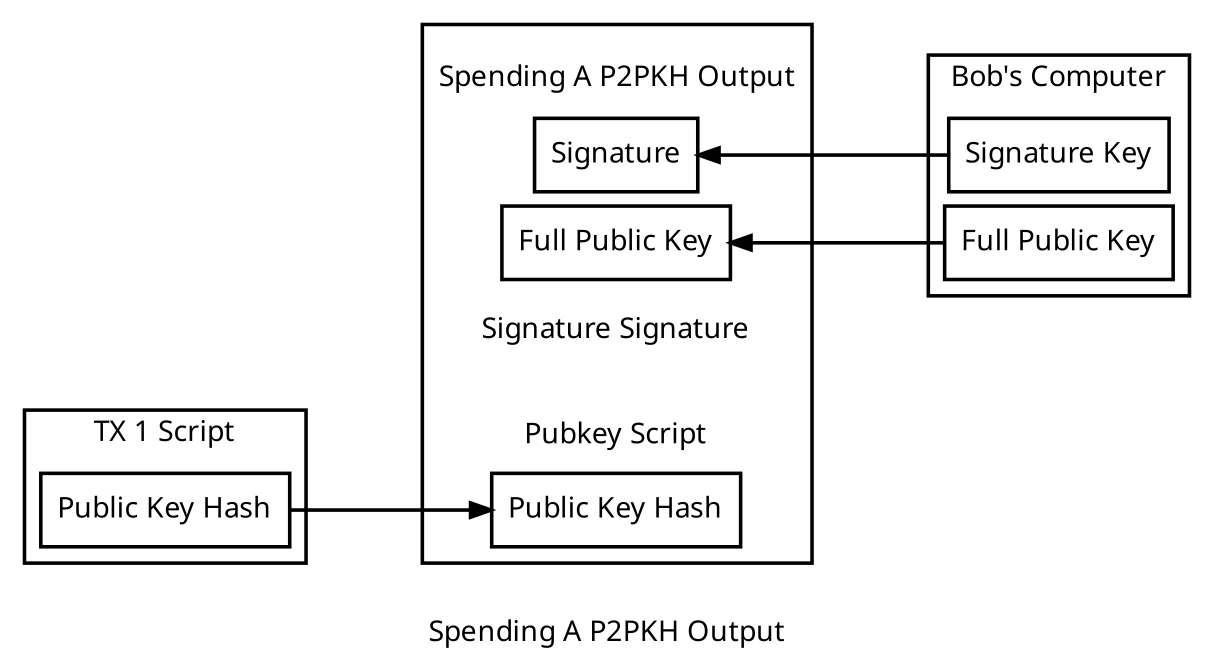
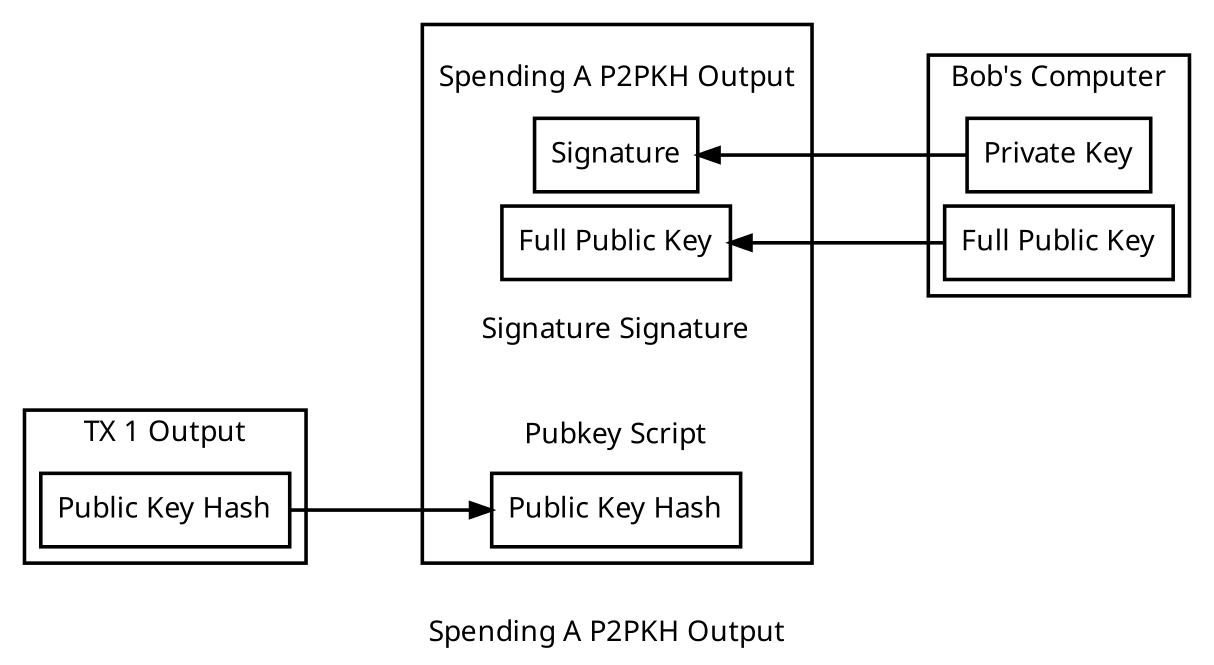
node "Signature Key": label "Signature Key" -> "Private Key"
cluster "TX 1 Script": label "TX 1 Script" -> "TX 1 Output"
